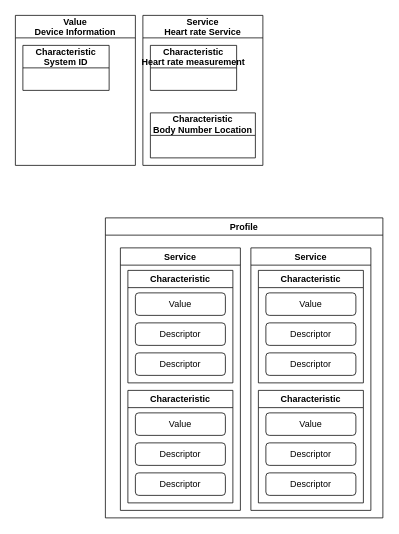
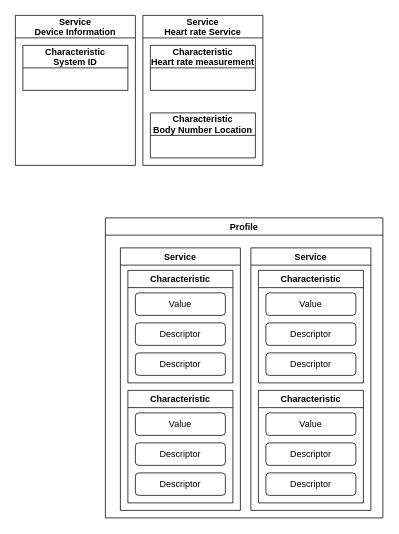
node "Value Device Information": label "Value Device Information" -> "Service Device Information"
node "Characteristic System ID": size 86x45 -> 105x45
node "Characteristic Heart rate measurement": size 86x45 -> 105x45
